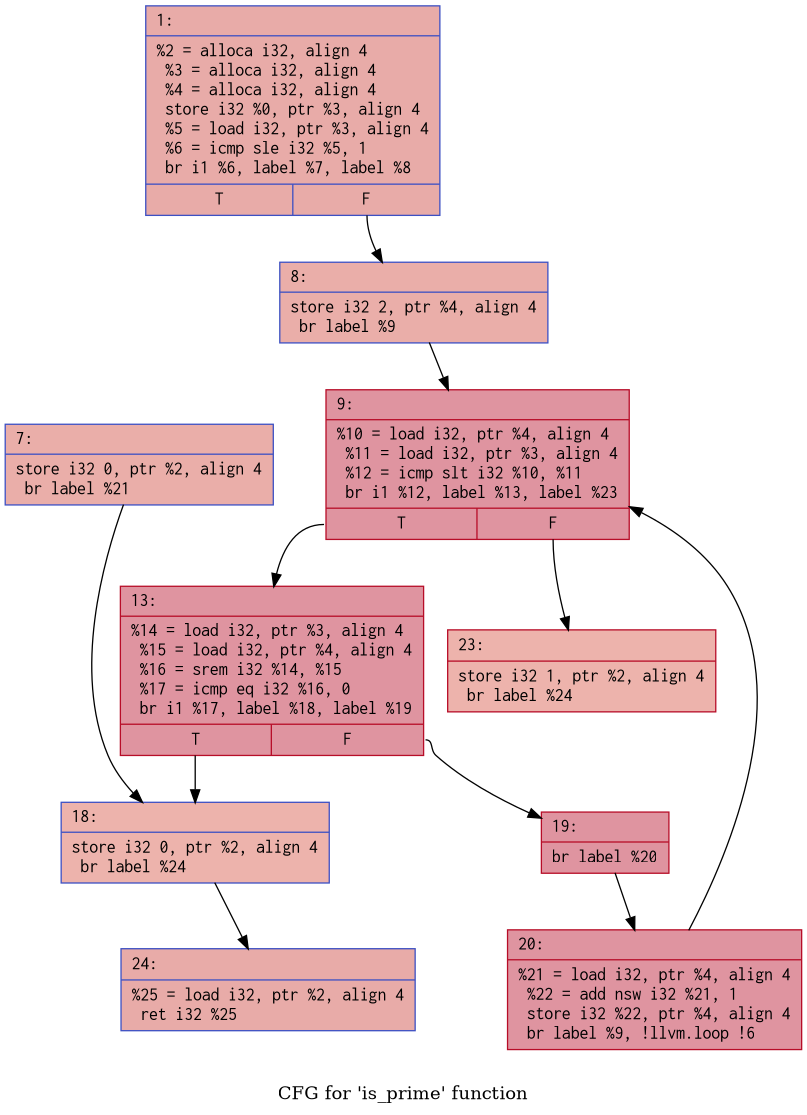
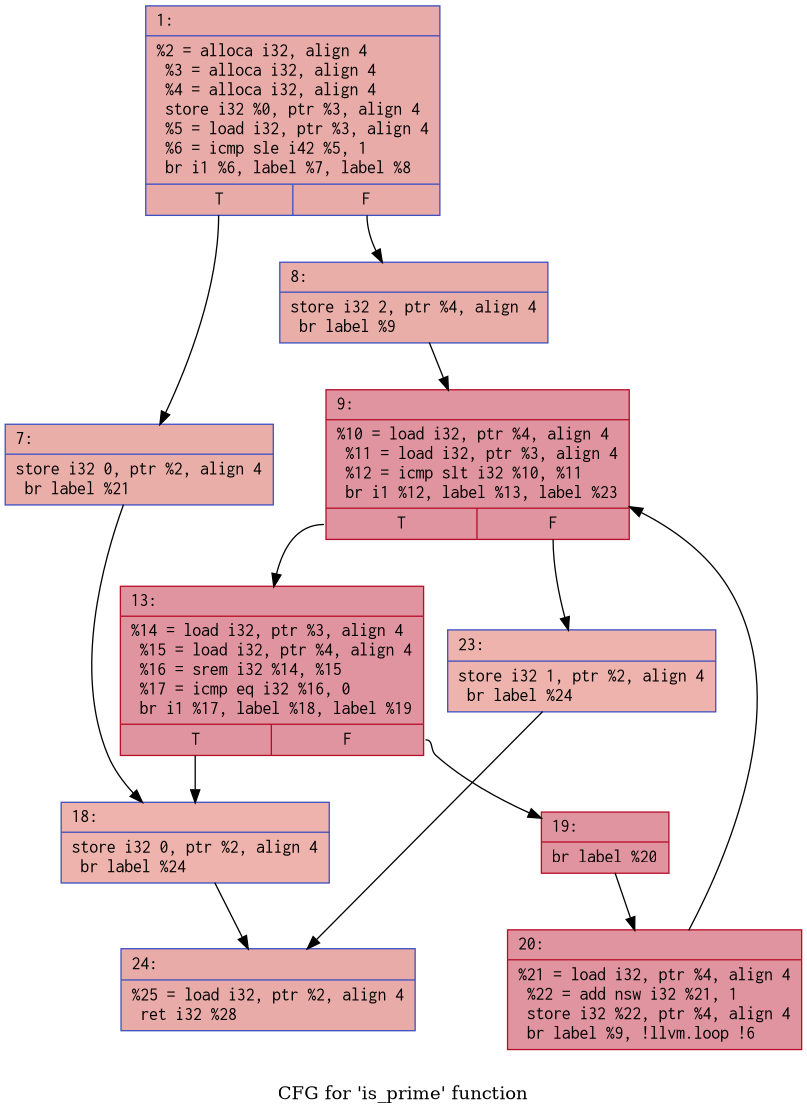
node "1:": text "%6 = icmp sle i32 %5, 1" -> "%6 = icmp sle i42 %5, 1"
edge "1:" -> "7:": added
node "23:": color #b70d28ff -> #3d50c3ff
edge "23:" -> "24:": added
node "24:": text "ret i32 %25" -> "ret i32 %28"
